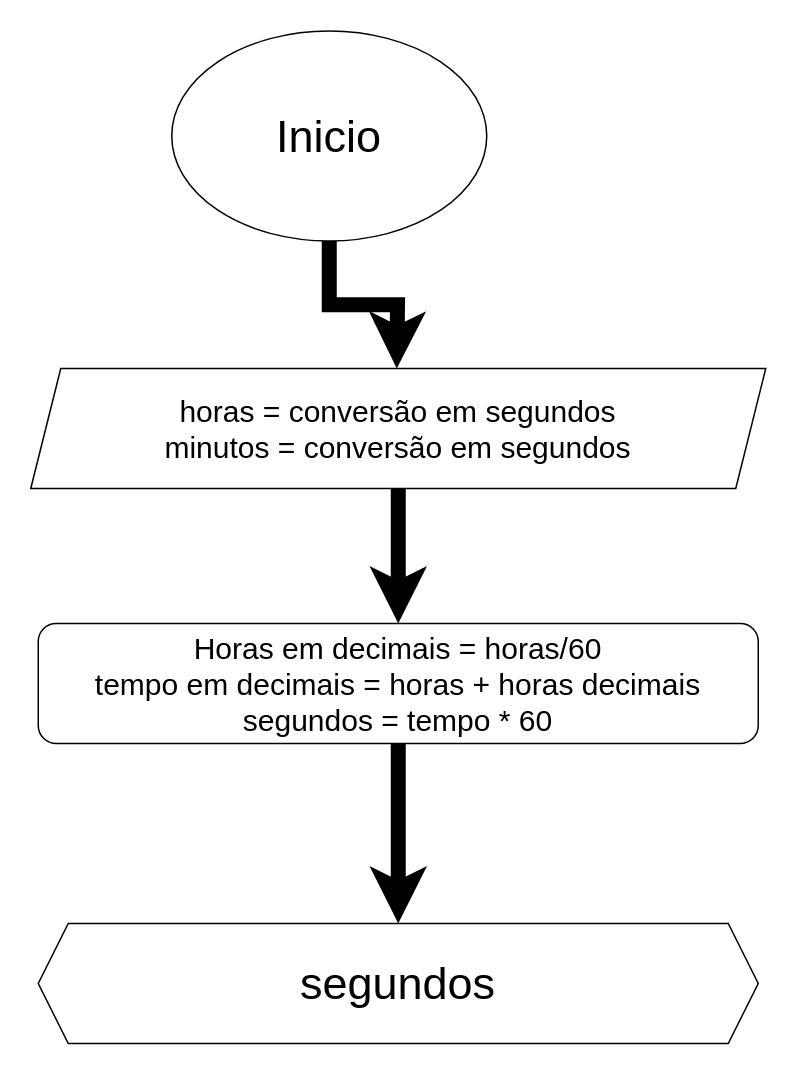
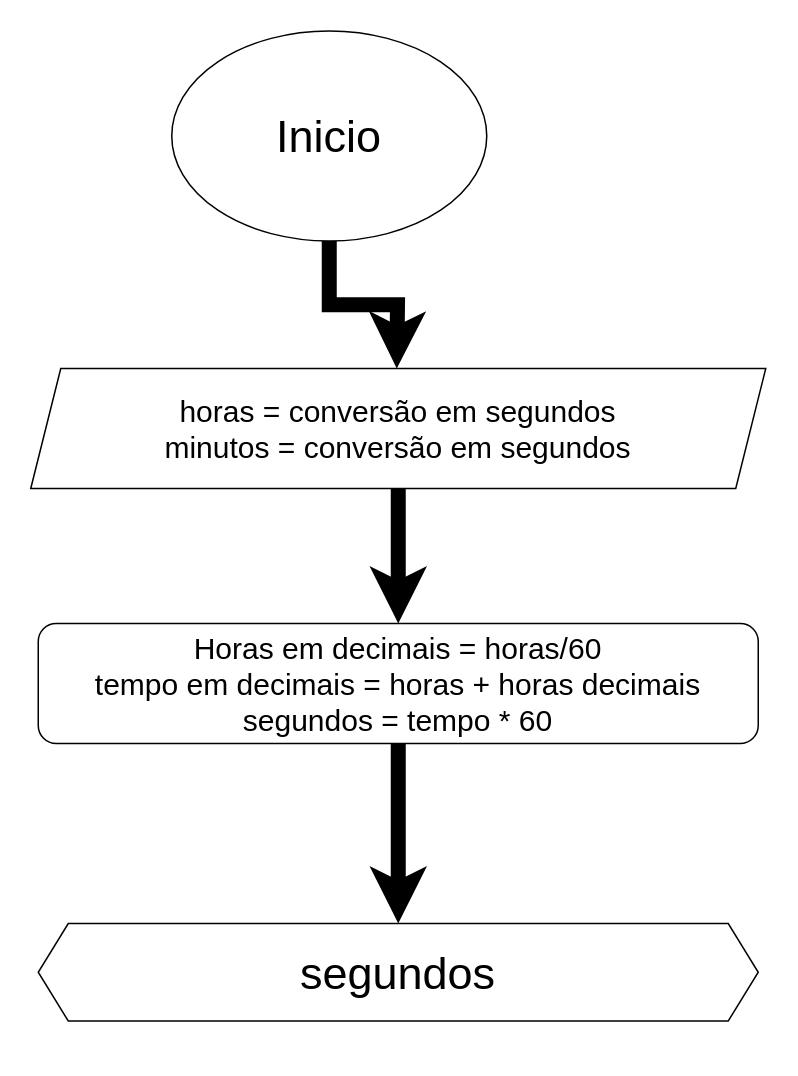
node "segundos": size 720x120 -> 720x98
